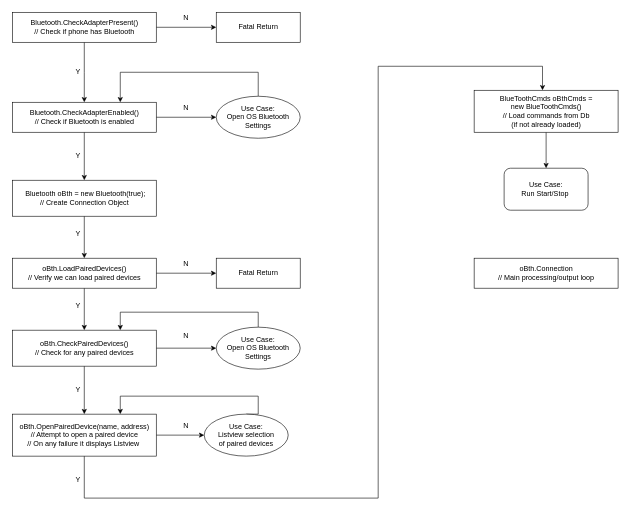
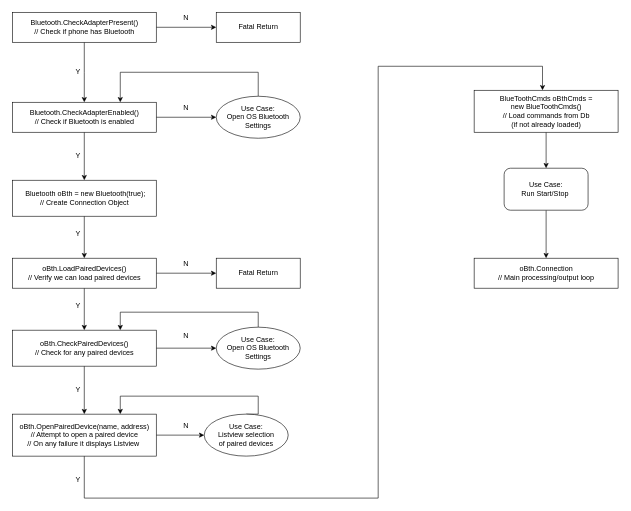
edge "Use Case: Run Start/Stop" -> "oBth.Connection // Main processing/output loop": added
